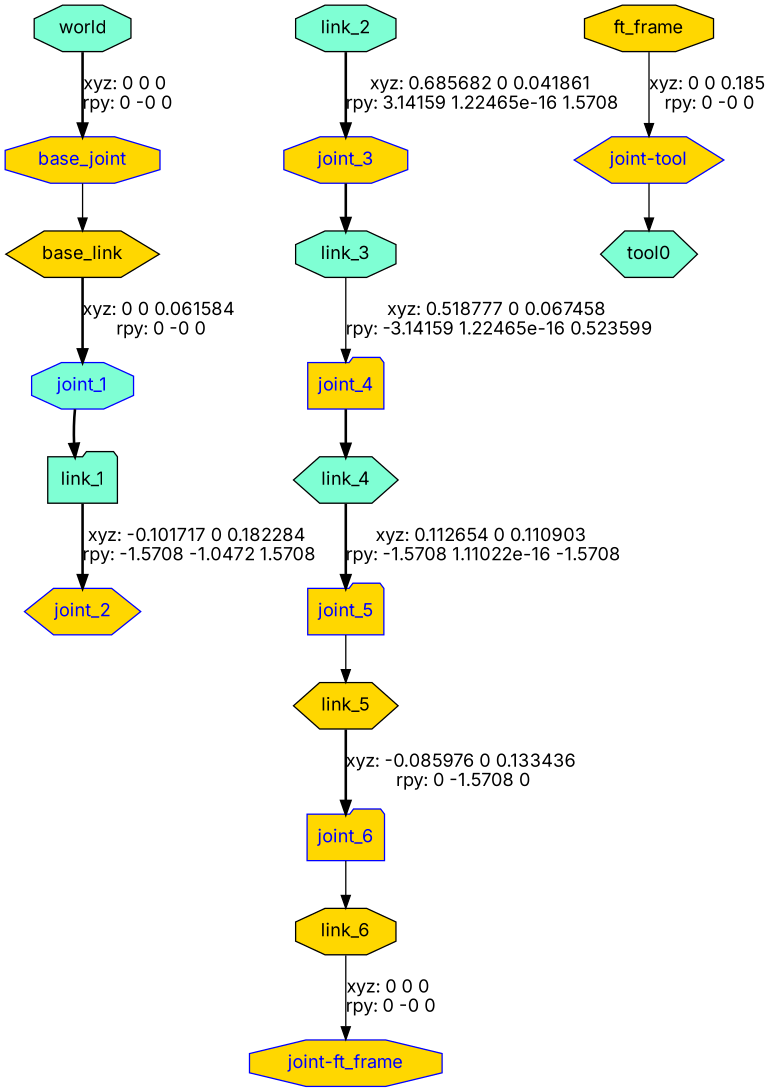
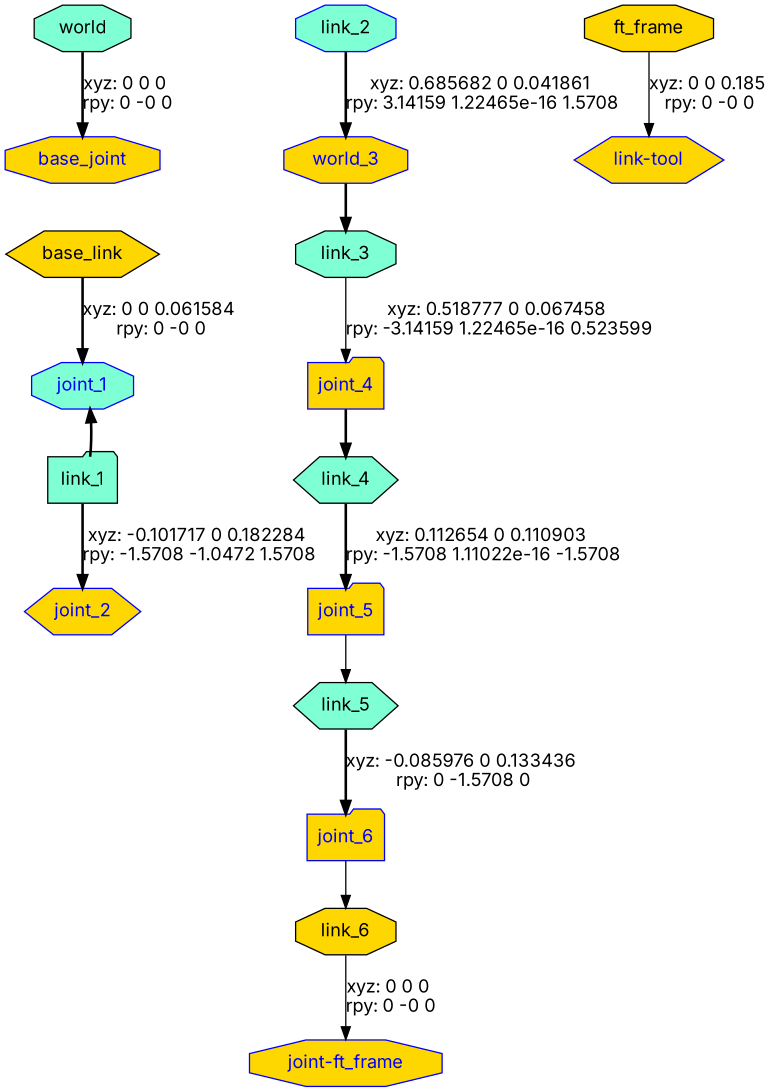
node "link_2": color black -> blue
node "joint_3": label "joint_3" -> "world_3"
node "joint-tool": label "joint-tool" -> "link-tool"
edge "base_joint" -> "base_link": removed
node "tool0": removed
edge "joint_1" -> "link_1": reversed
node "link_5": fillcolor gold -> aquamarine
